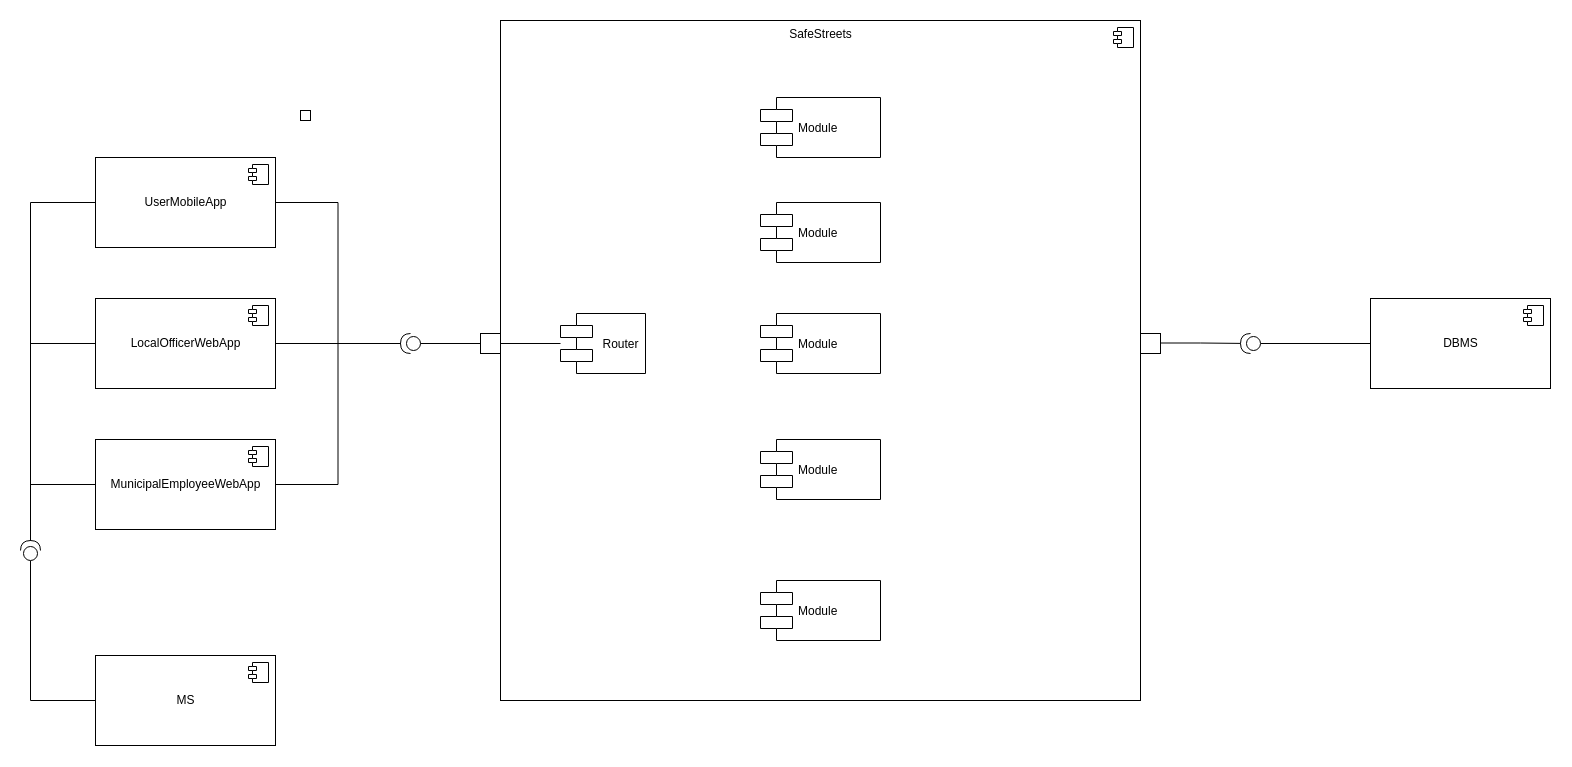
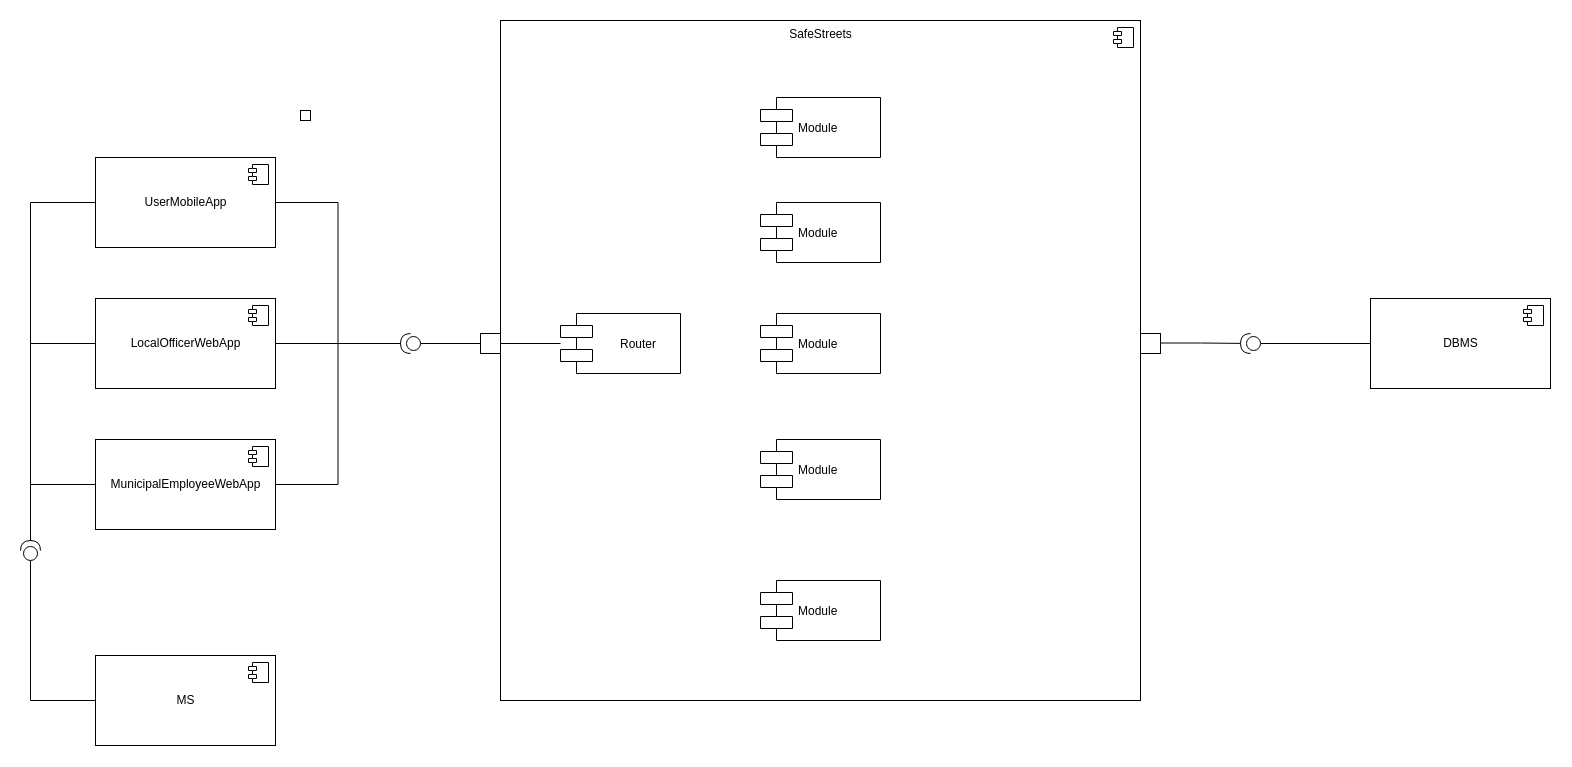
node "Router": size 85x60 -> 120x60
